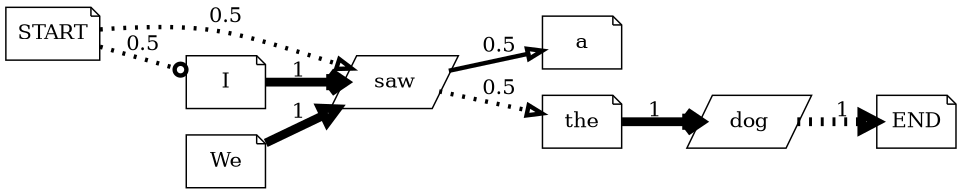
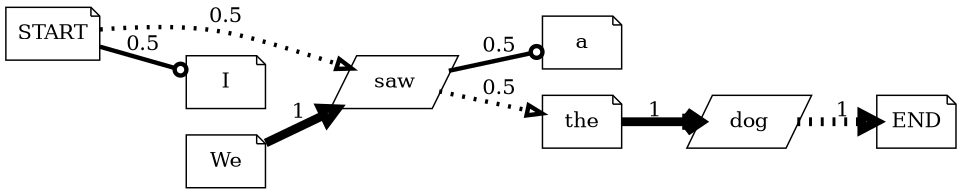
edge "START" -> "I": style dotted -> bold
edge "saw" -> "a": arrowhead onormal -> odot
edge "I" -> "saw": removed, label "1"
